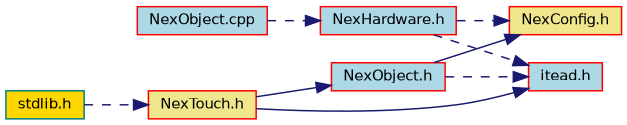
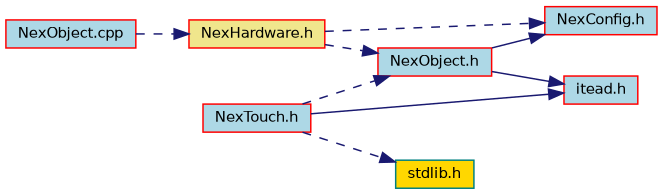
node "NexHardware.h": fillcolor lightblue -> khaki
node "NexConfig.h": fillcolor khaki -> lightblue
edge "NexHardware.h" -> "itead.h": now "NexHardware.h" -> "NexObject.h"
edge "NexObject.h" -> "itead.h": style dashed -> solid
edge "NexTouch.h" -> "NexObject.h": style solid -> dashed
edge "stdlib.h" -> "NexTouch.h": reversed
node "NexTouch.h": fillcolor khaki -> lightblue
